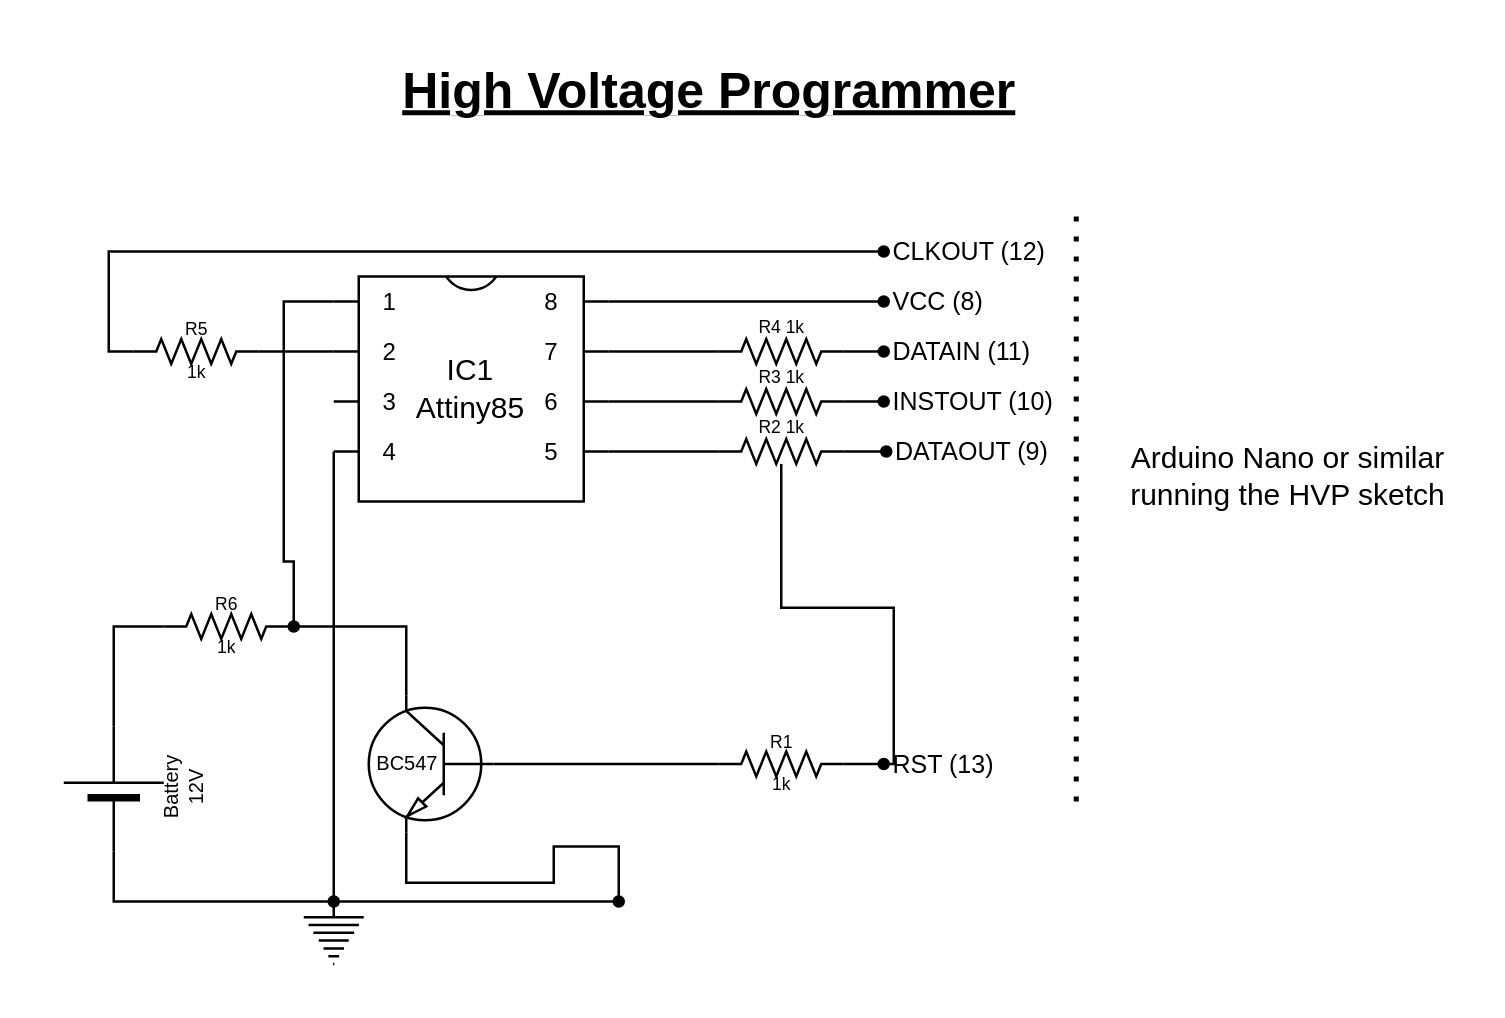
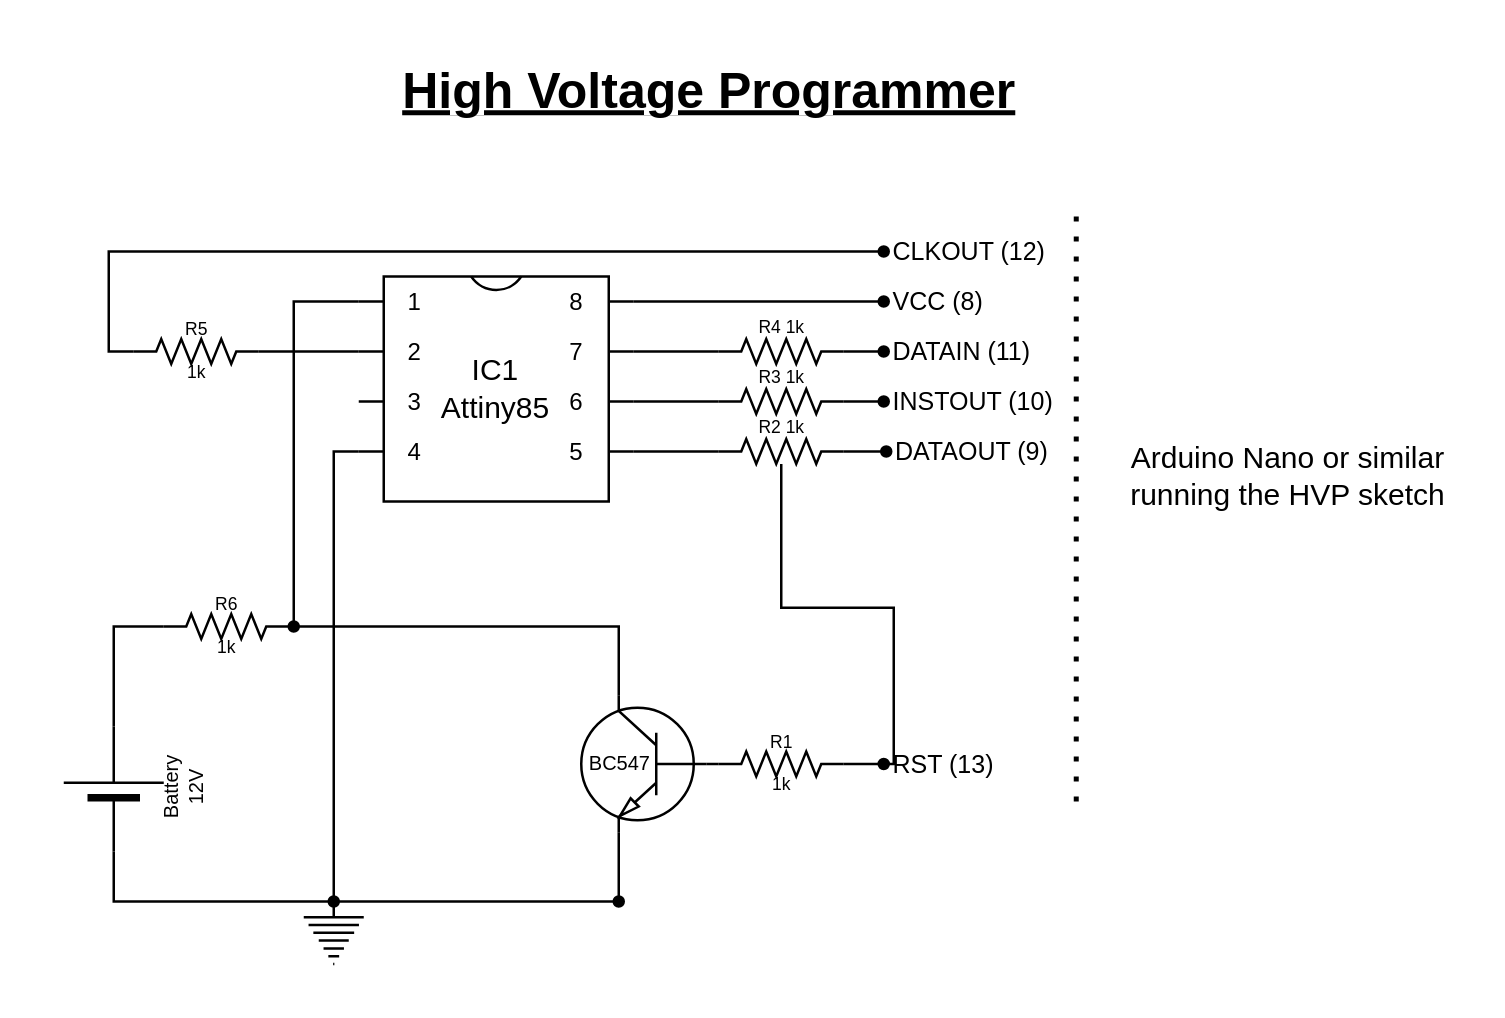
node "IC1 Attiny85": moved (471, 389) -> (496, 389)
node "BC547": moved (431, 764) -> (644, 764)
